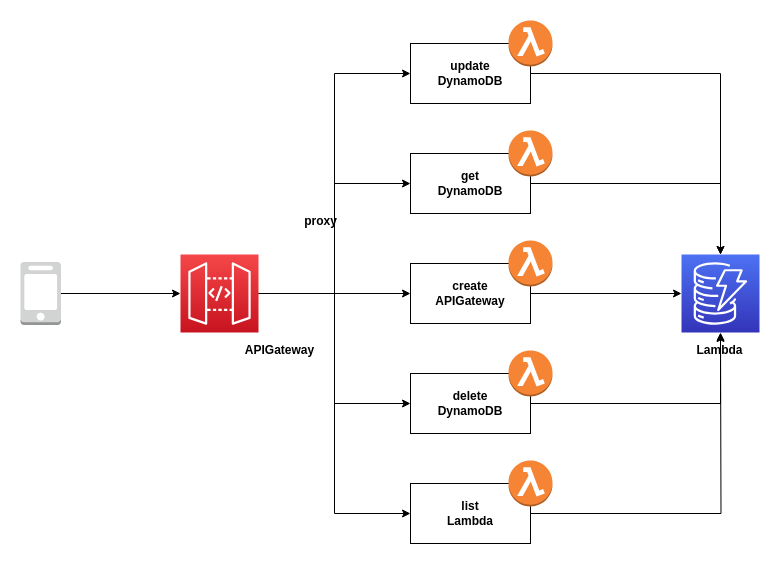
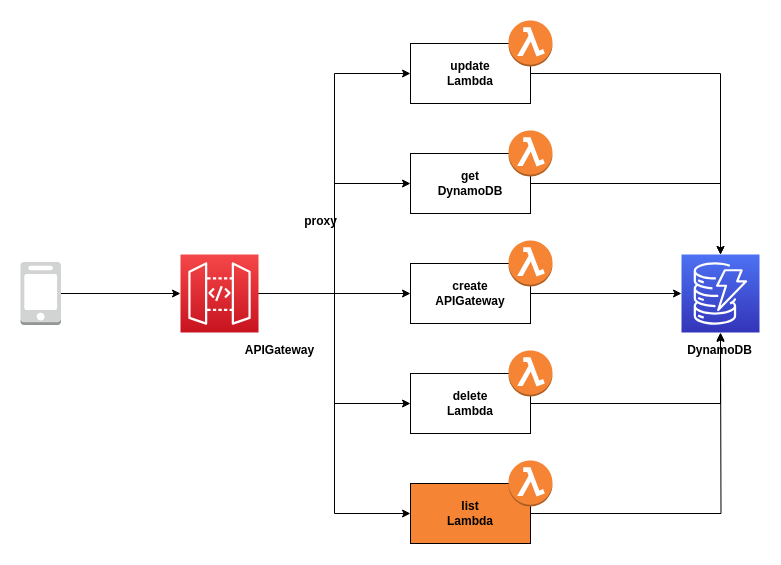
node "update DynamoDB": label "update DynamoDB" -> "update Lambda"
node "Lambda": label "Lambda" -> "DynamoDB"
node "delete DynamoDB": label "delete DynamoDB" -> "delete Lambda"
node "list Lambda": fillcolor #ffffff -> #f58534
